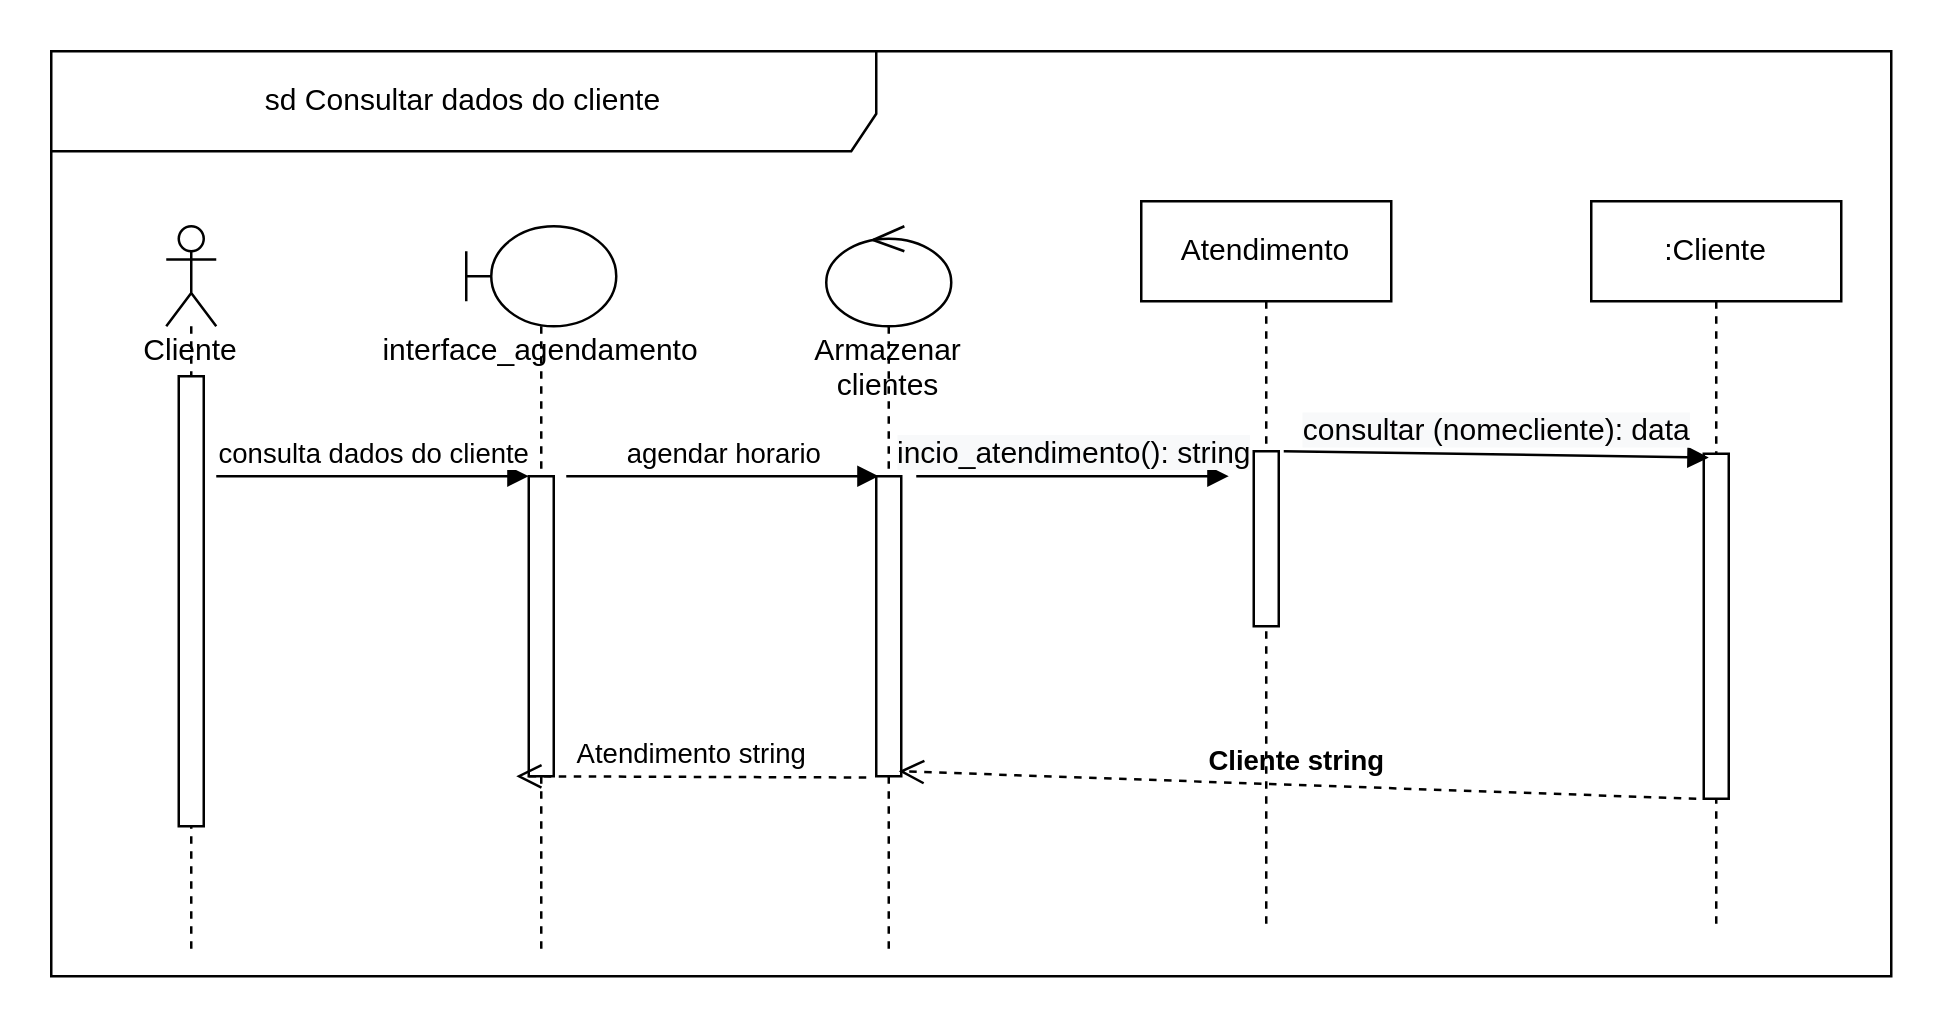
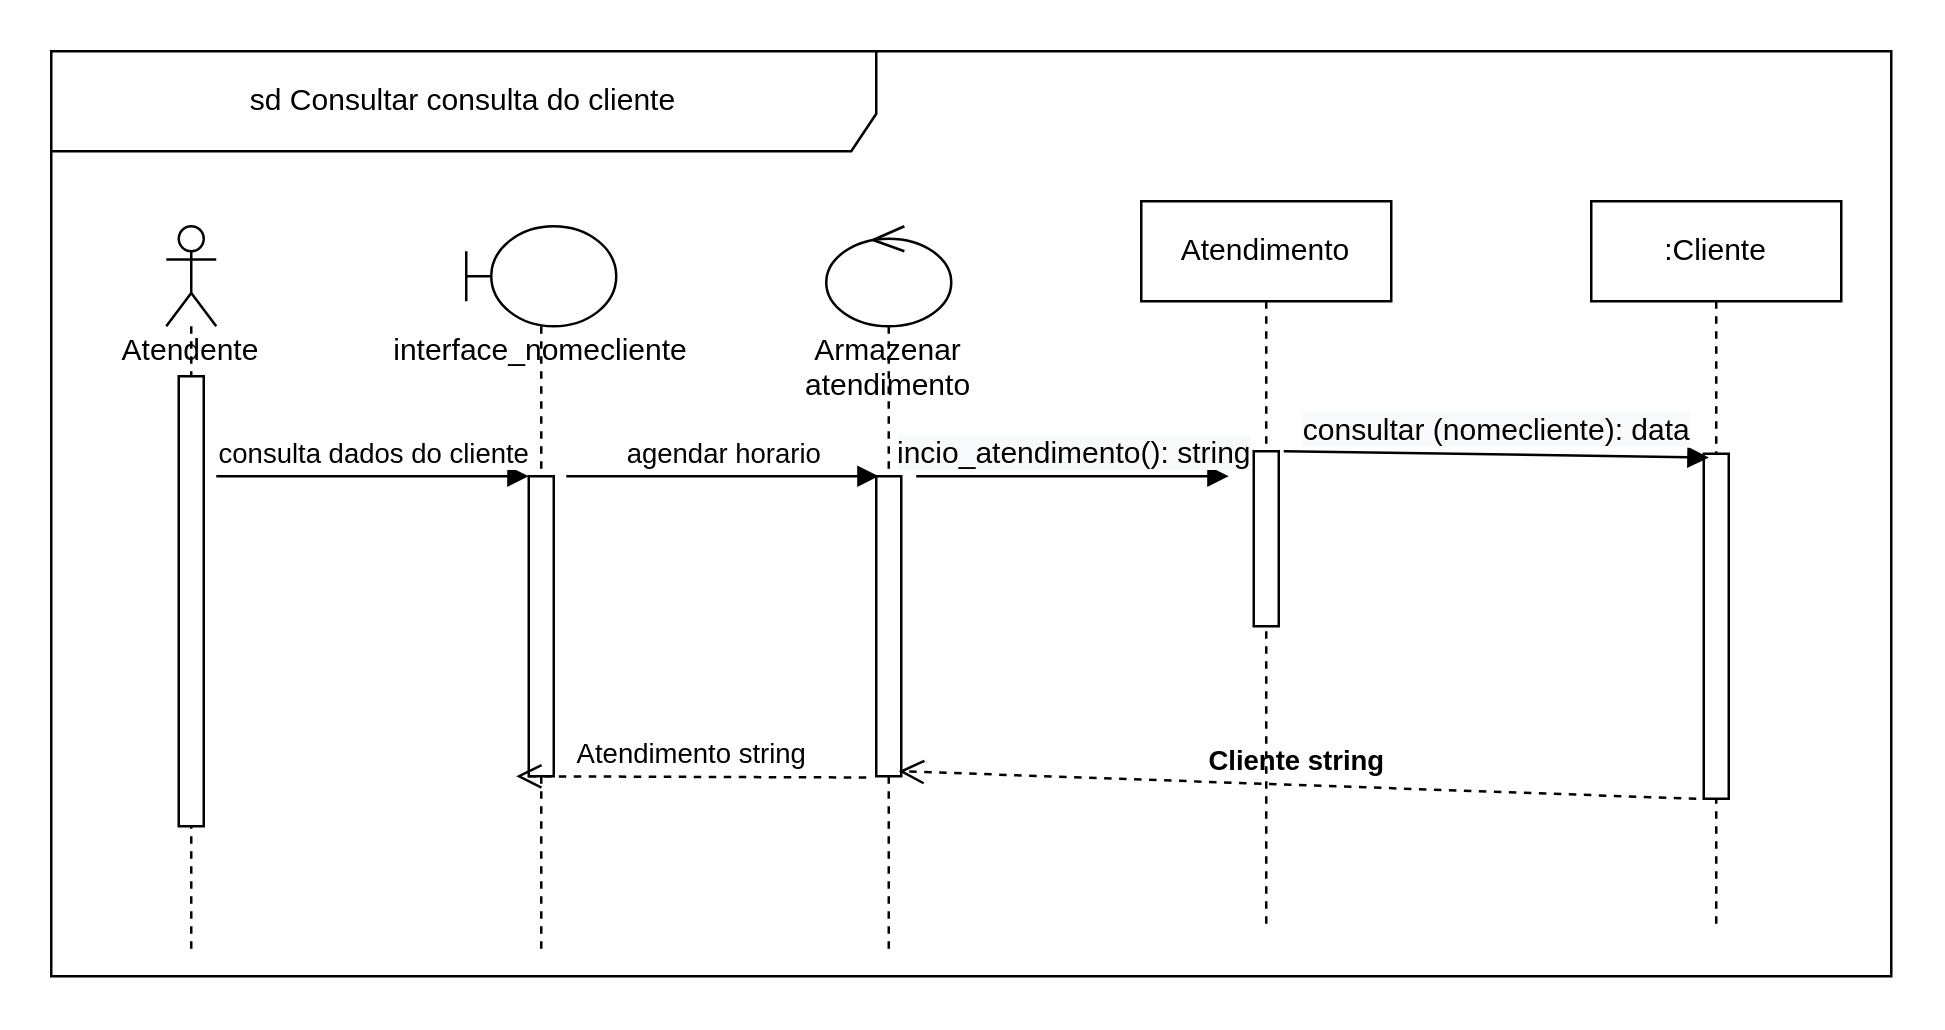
node "sd Consultar dados do cliente": label "sd Consultar dados do cliente" -> "sd Consultar consulta do cliente"
node "Cliente": label "Cliente" -> "Atendente"
node "interface_agendamento": label "interface_agendamento" -> "interface_nomecliente"
node "Armazenar clientes": label "Armazenar clientes" -> "Armazenar atendimento"
